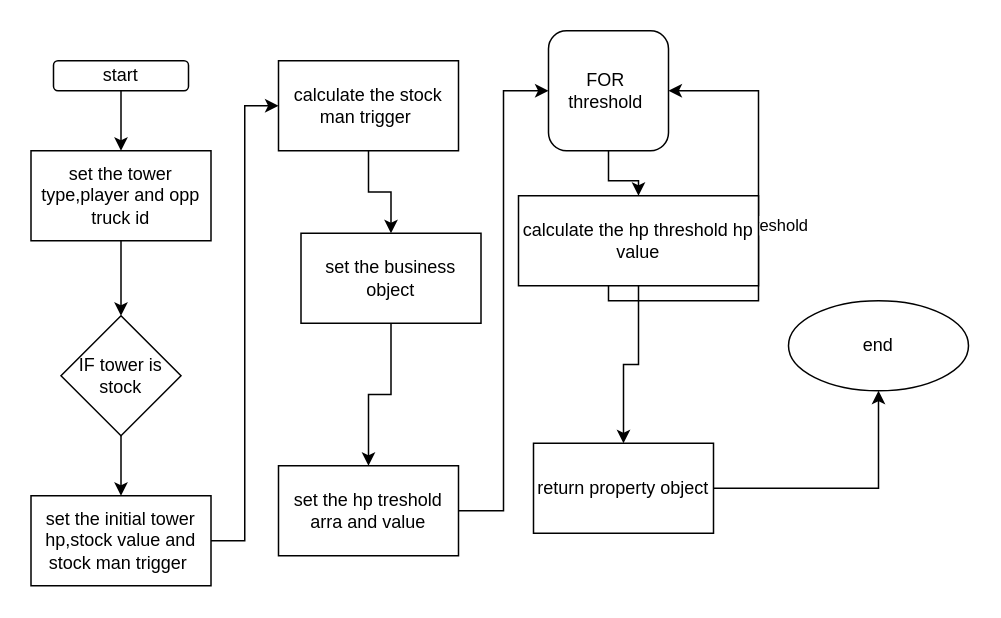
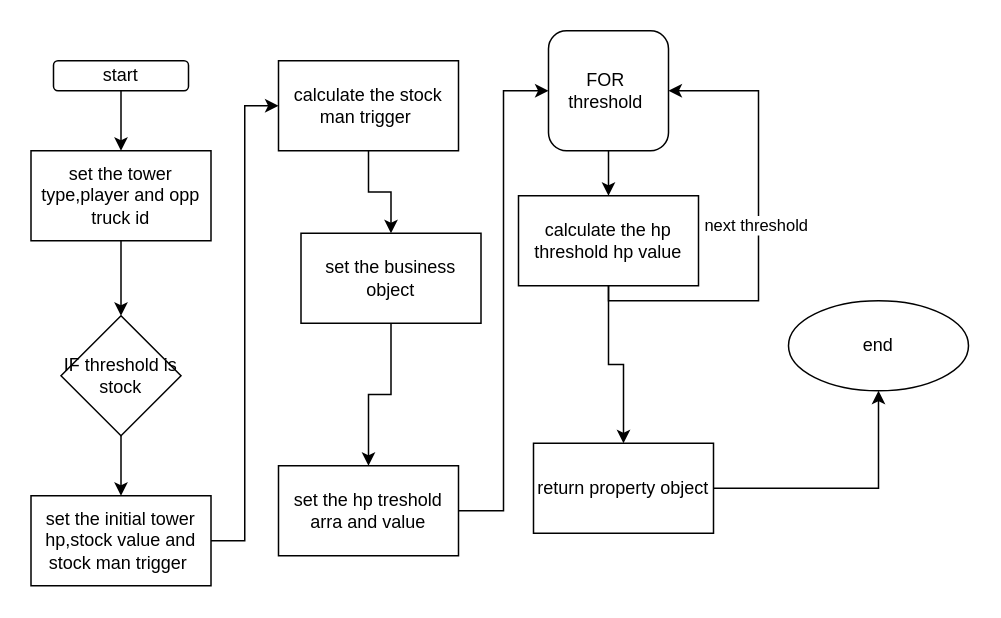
node "calculate the hp threshold hp value": size 240x90 -> 180x90
node "IF tower is stock": label "IF tower is stock" -> "IF threshold is stock"
